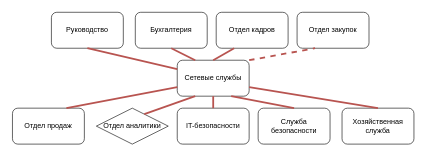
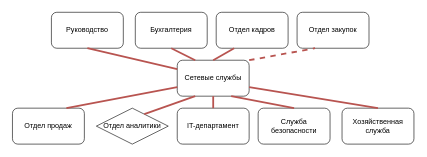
node "IT-безопасности": label "IT-безопасности" -> "IT-департамент"
